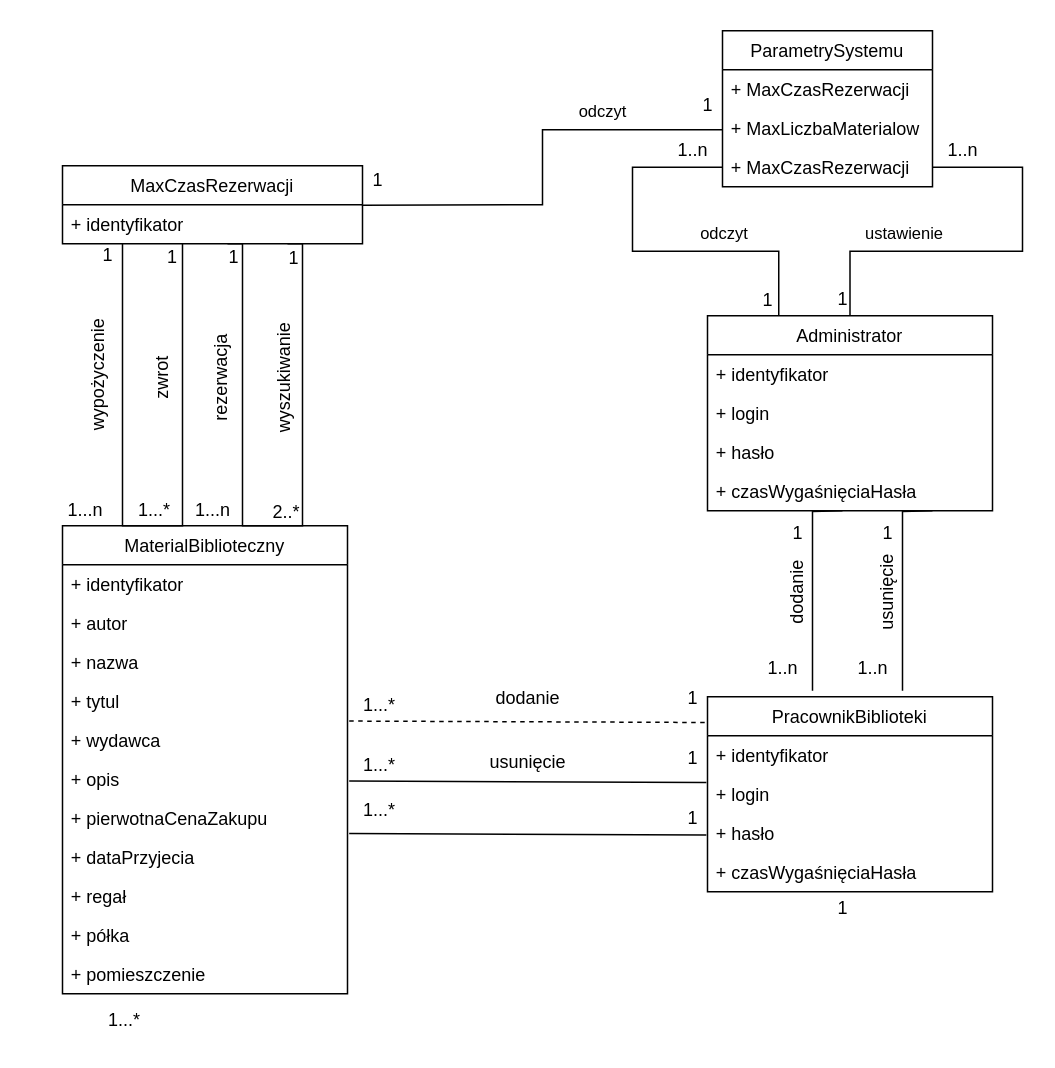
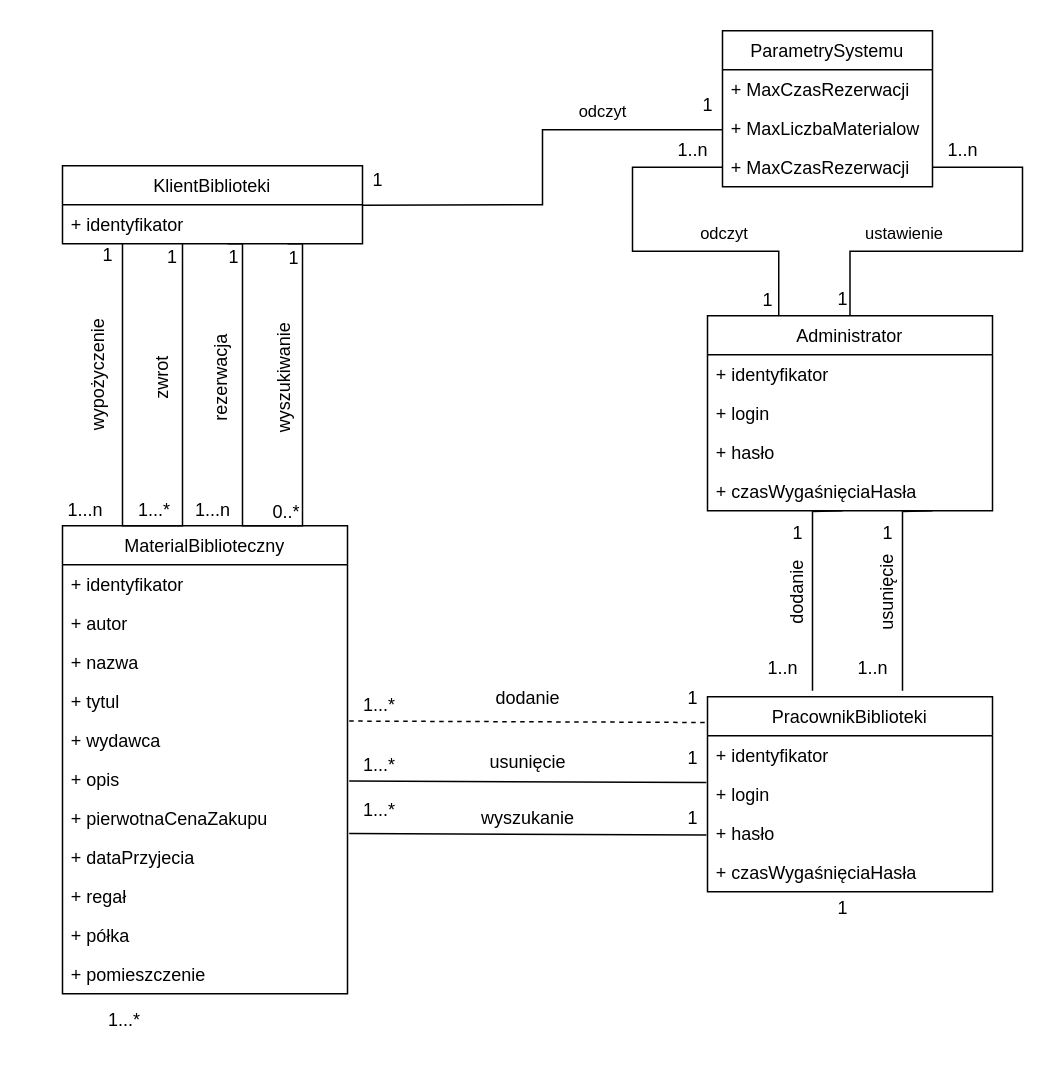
node "MaxCzasRezerwacji": label "MaxCzasRezerwacji" -> "KlientBiblioteki"
node "2..*": label "2..*" -> "0..*"
node "wyszukanie": added
